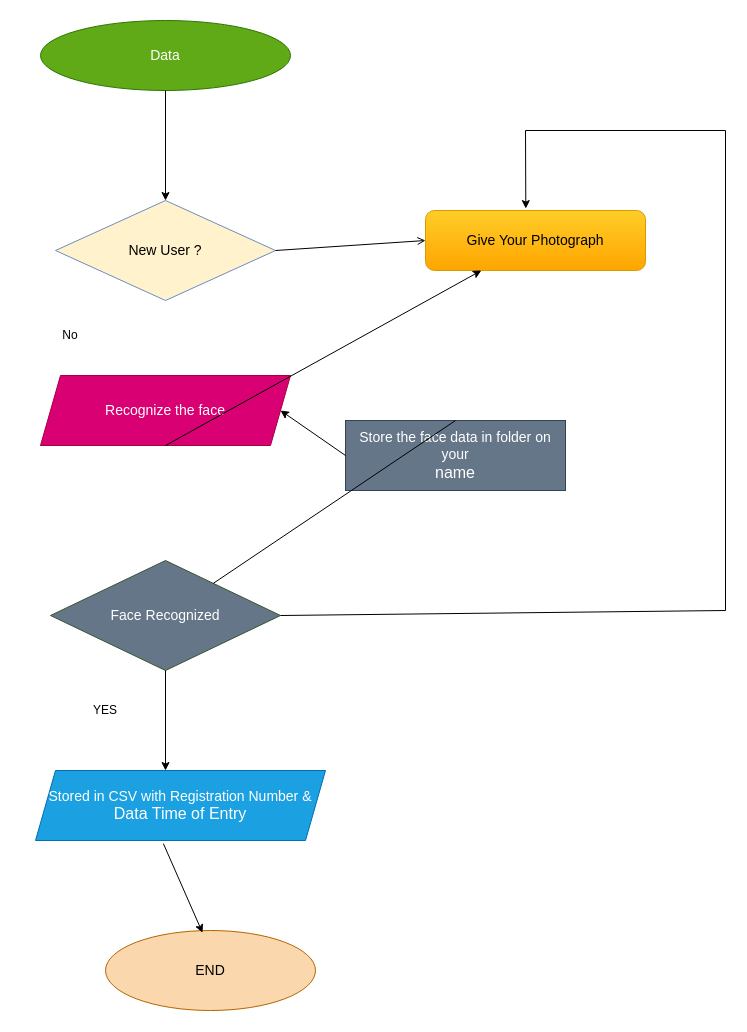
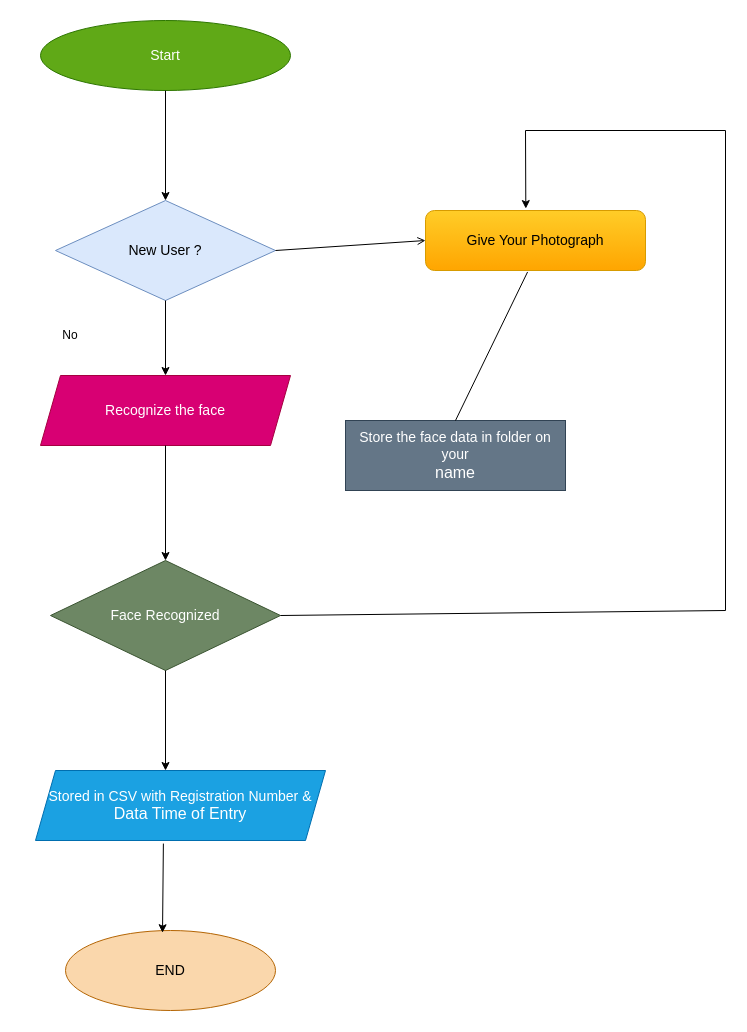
node "Data": label "Data" -> "Start"
node "New User ?": fillcolor #fff2cc -> #dae8fc
edge "New User ?" -> "Recognize the face": added
edge "Recognize the face" -> "Give Your Photograph": now "Recognize the face" -> "Face Recognized"
edge "Store the face data in folder on your name" -> "Recognize the face": removed
edge "Store the face data in folder on your name" -- "Face Recognized": now "Store the face data in folder on your name" -- "Give Your Photograph"
node "Face Recognized": fillcolor #647687 -> #6d8764
node "YES": removed
node "END": moved (211, 971) -> (171, 971)
